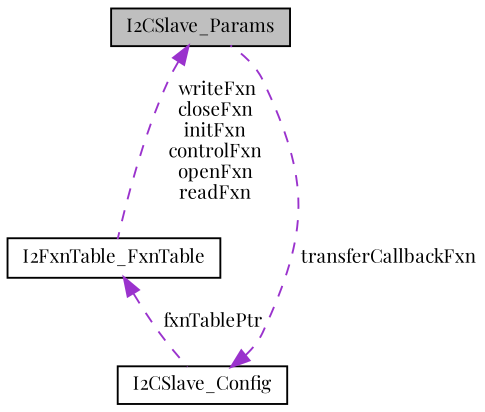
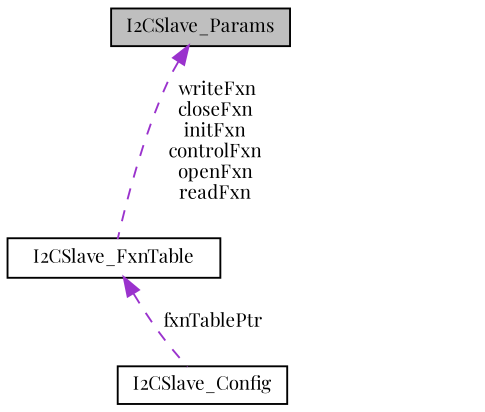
edge "I2CSlave_Params" -> "I2CSlave_Config": removed, label "transferCallbackFxn"
node "I2FxnTable_FxnTable": label "I2FxnTable_FxnTable" -> "I2CSlave_FxnTable"
